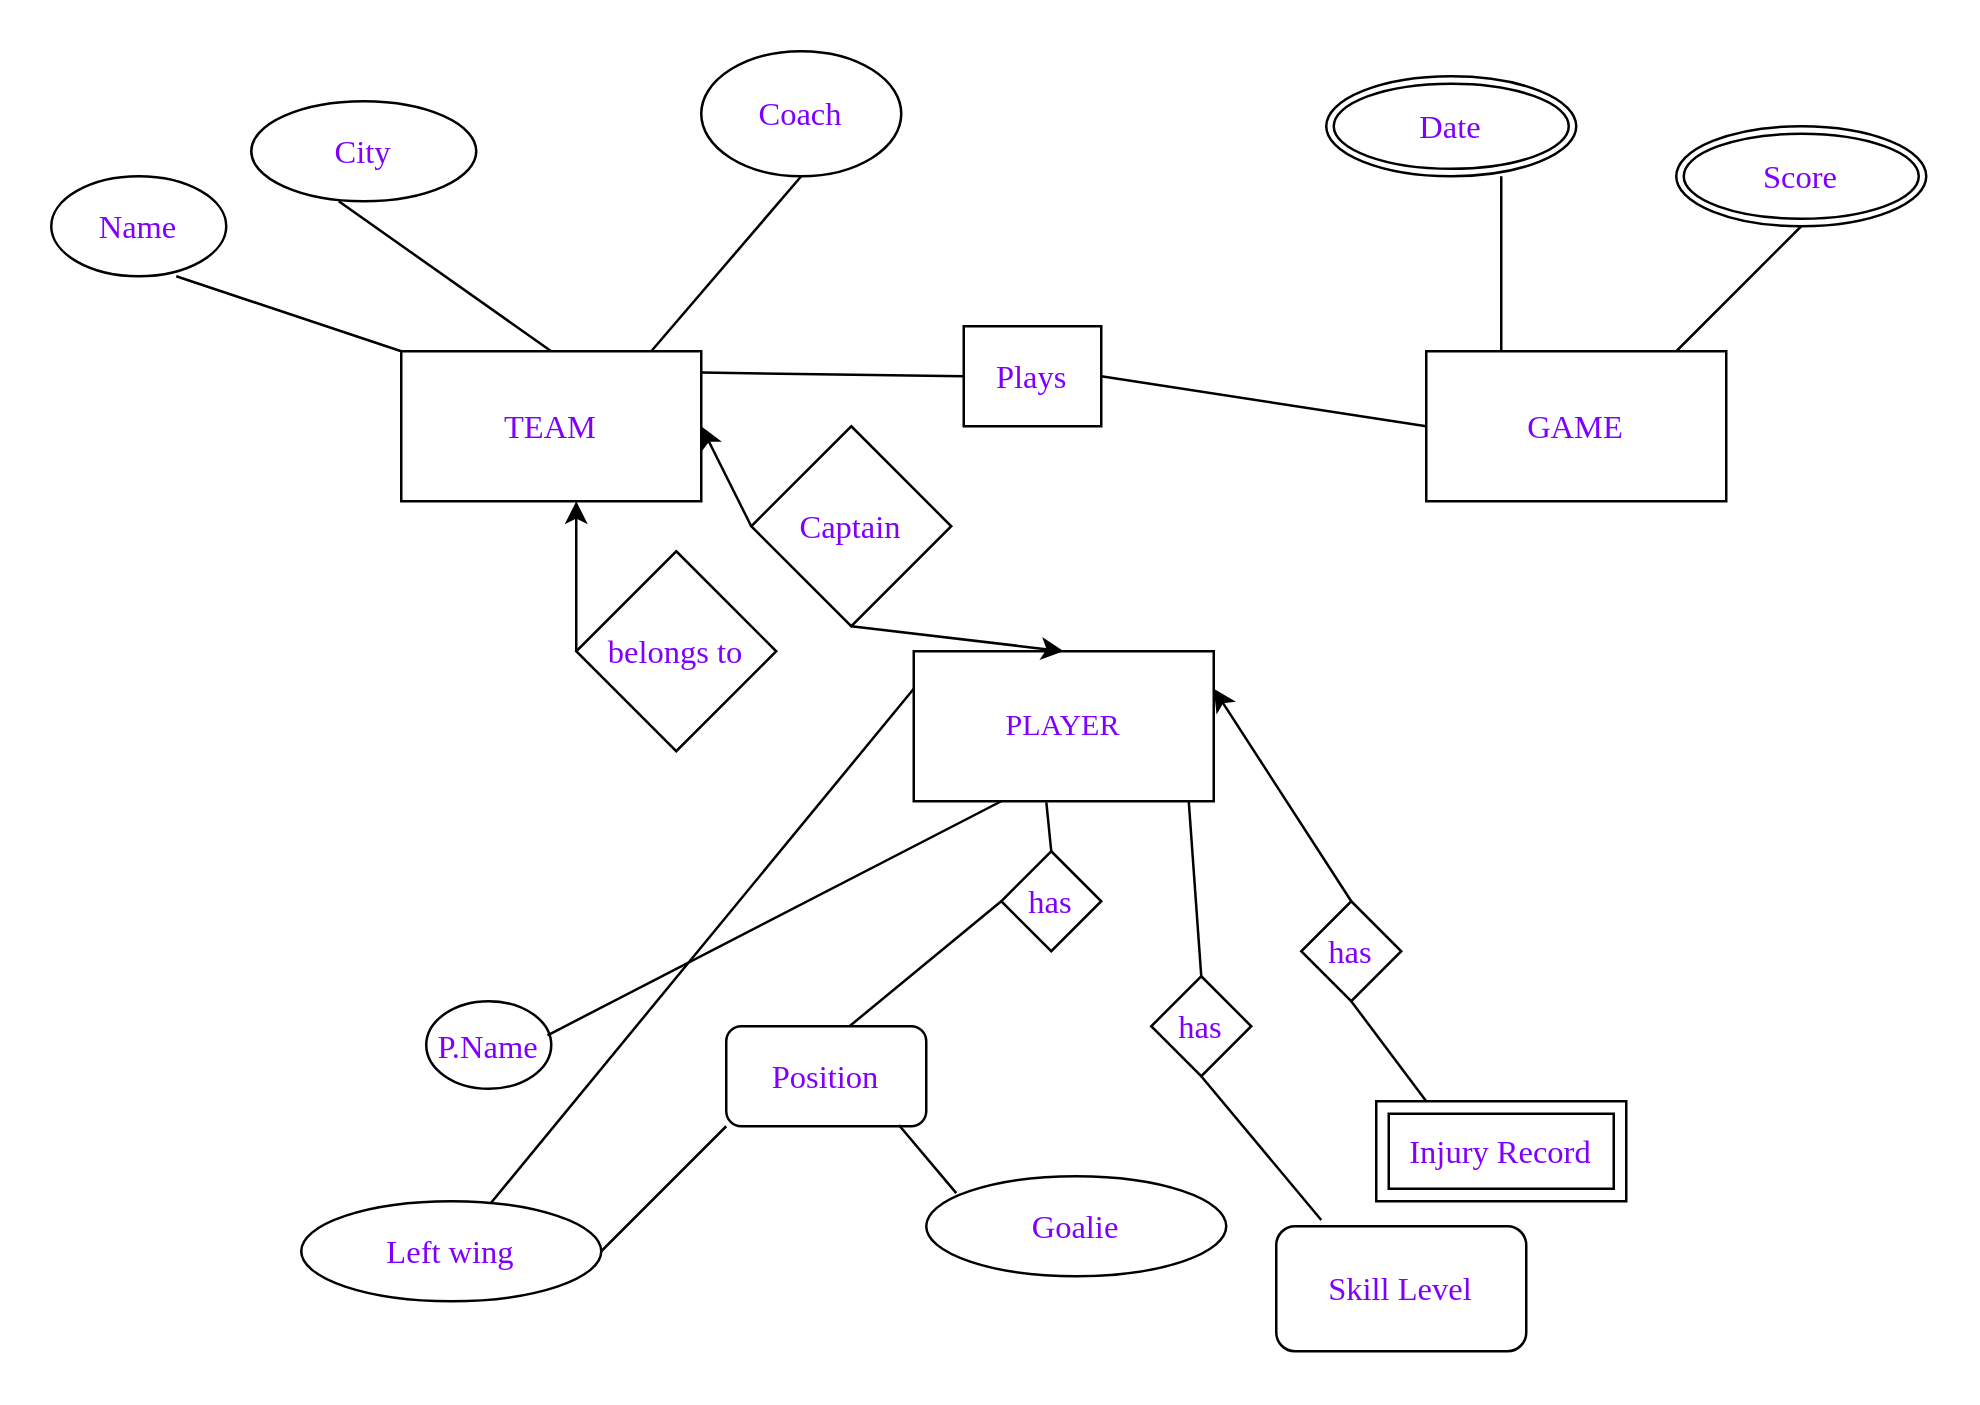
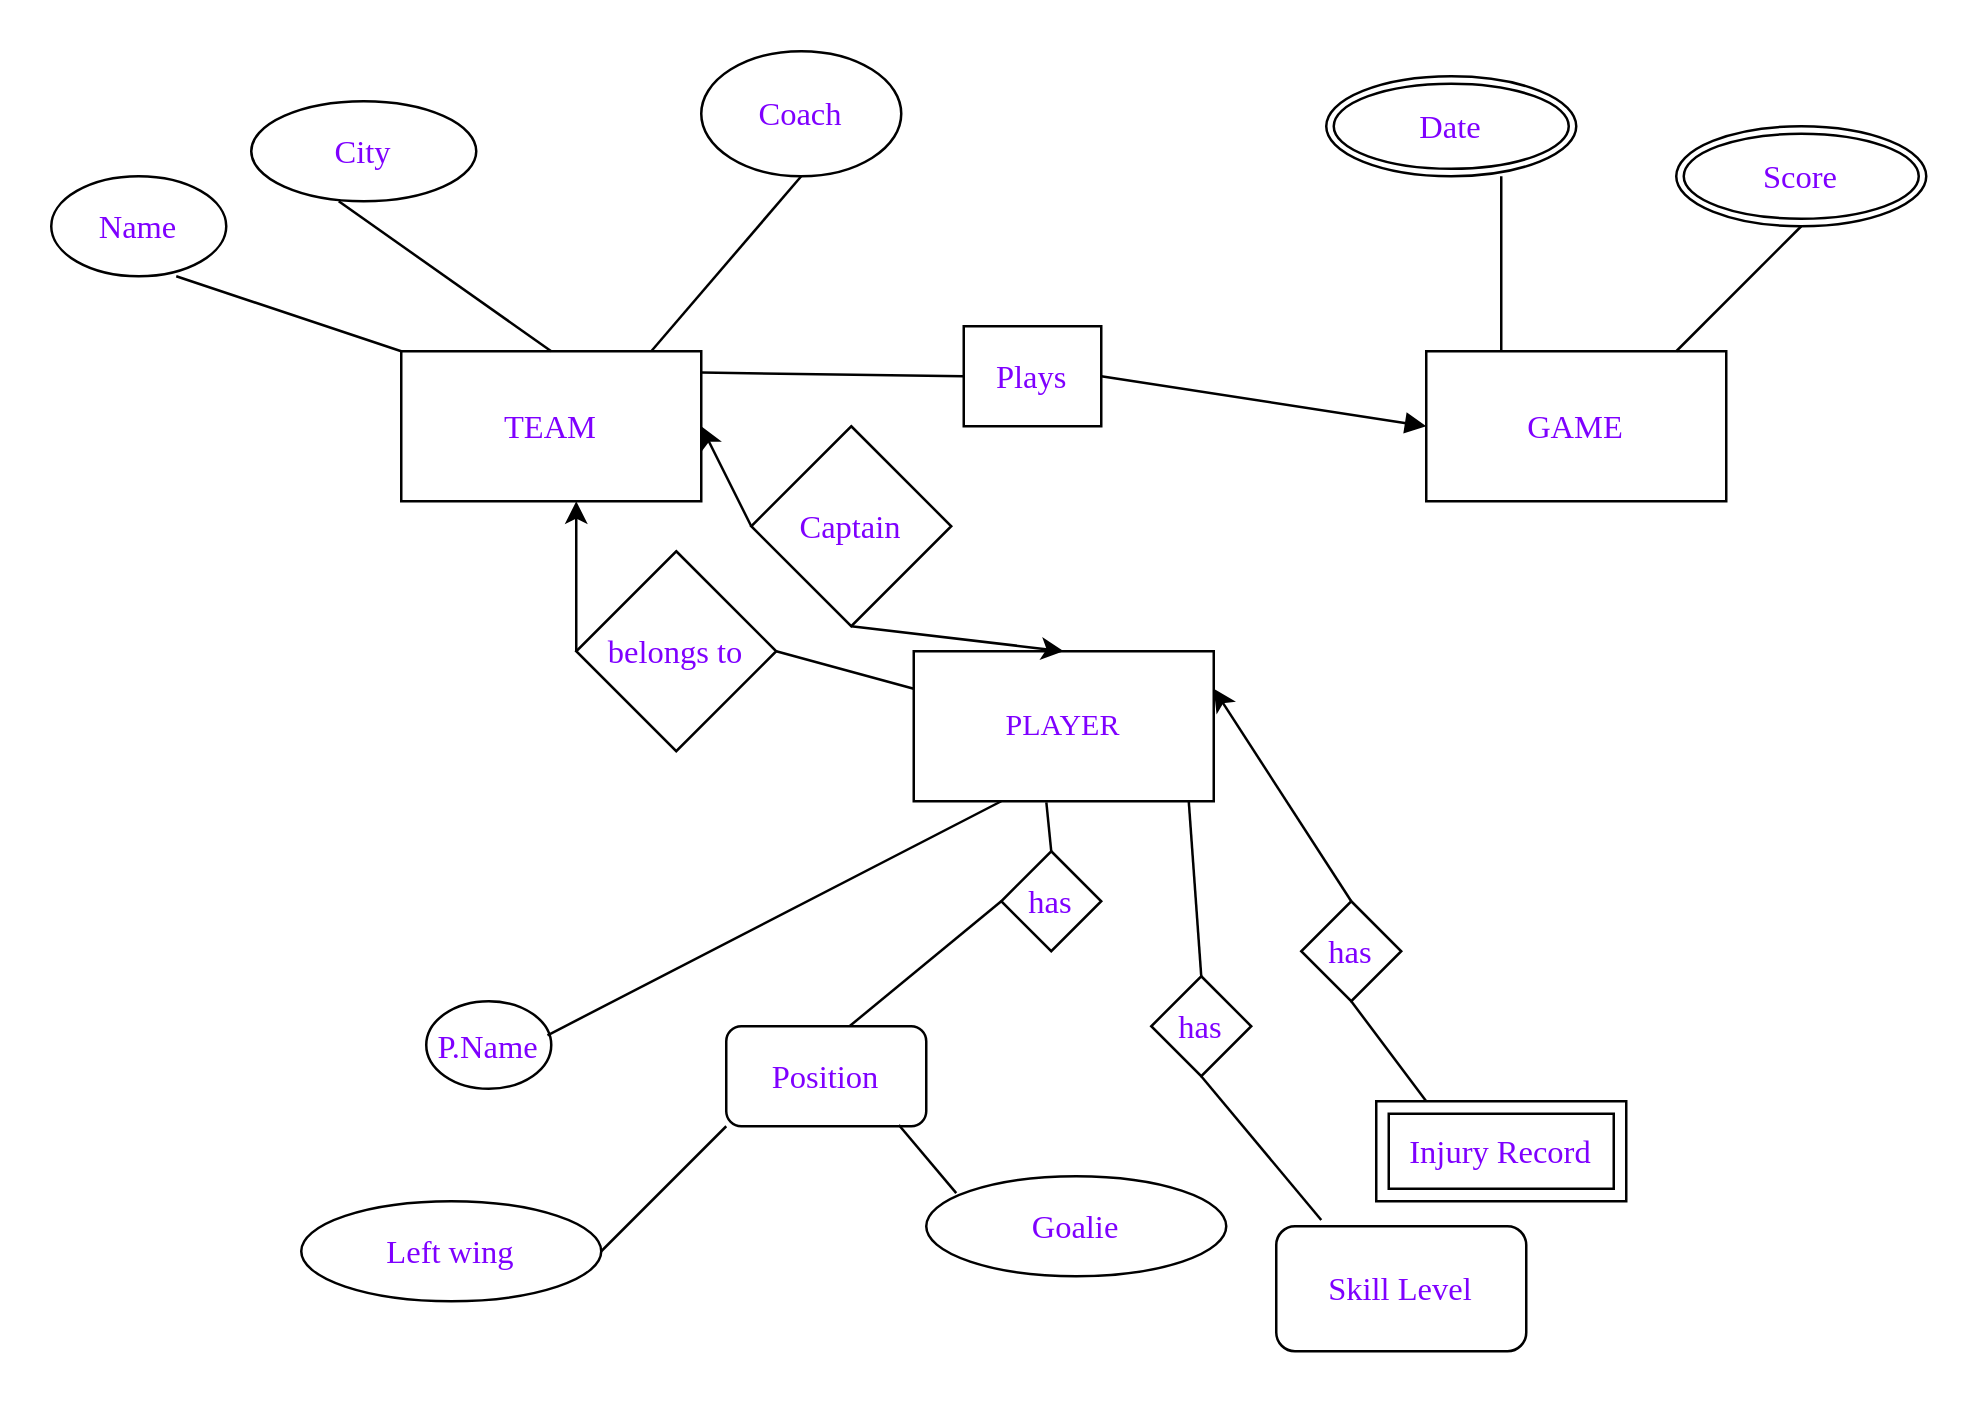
edge "Plays" -- "GAME": arrowhead none -> block
edge "PLAYER" -- "Left wing": now "PLAYER" -- "belongs to"
